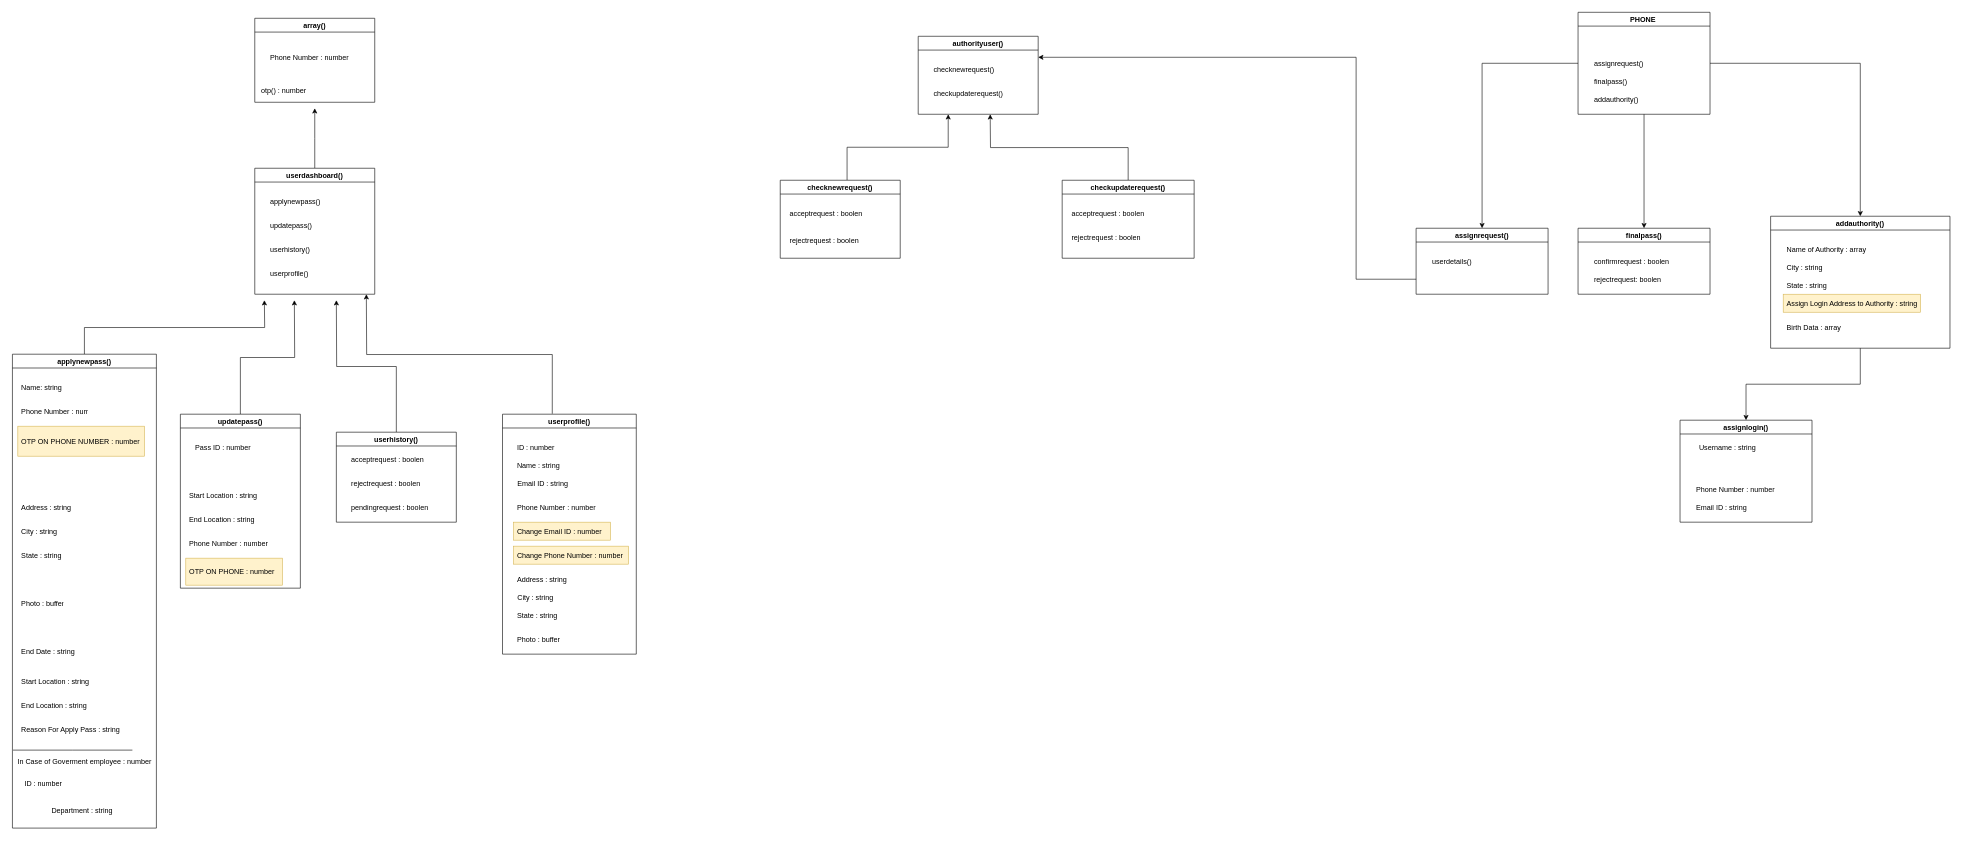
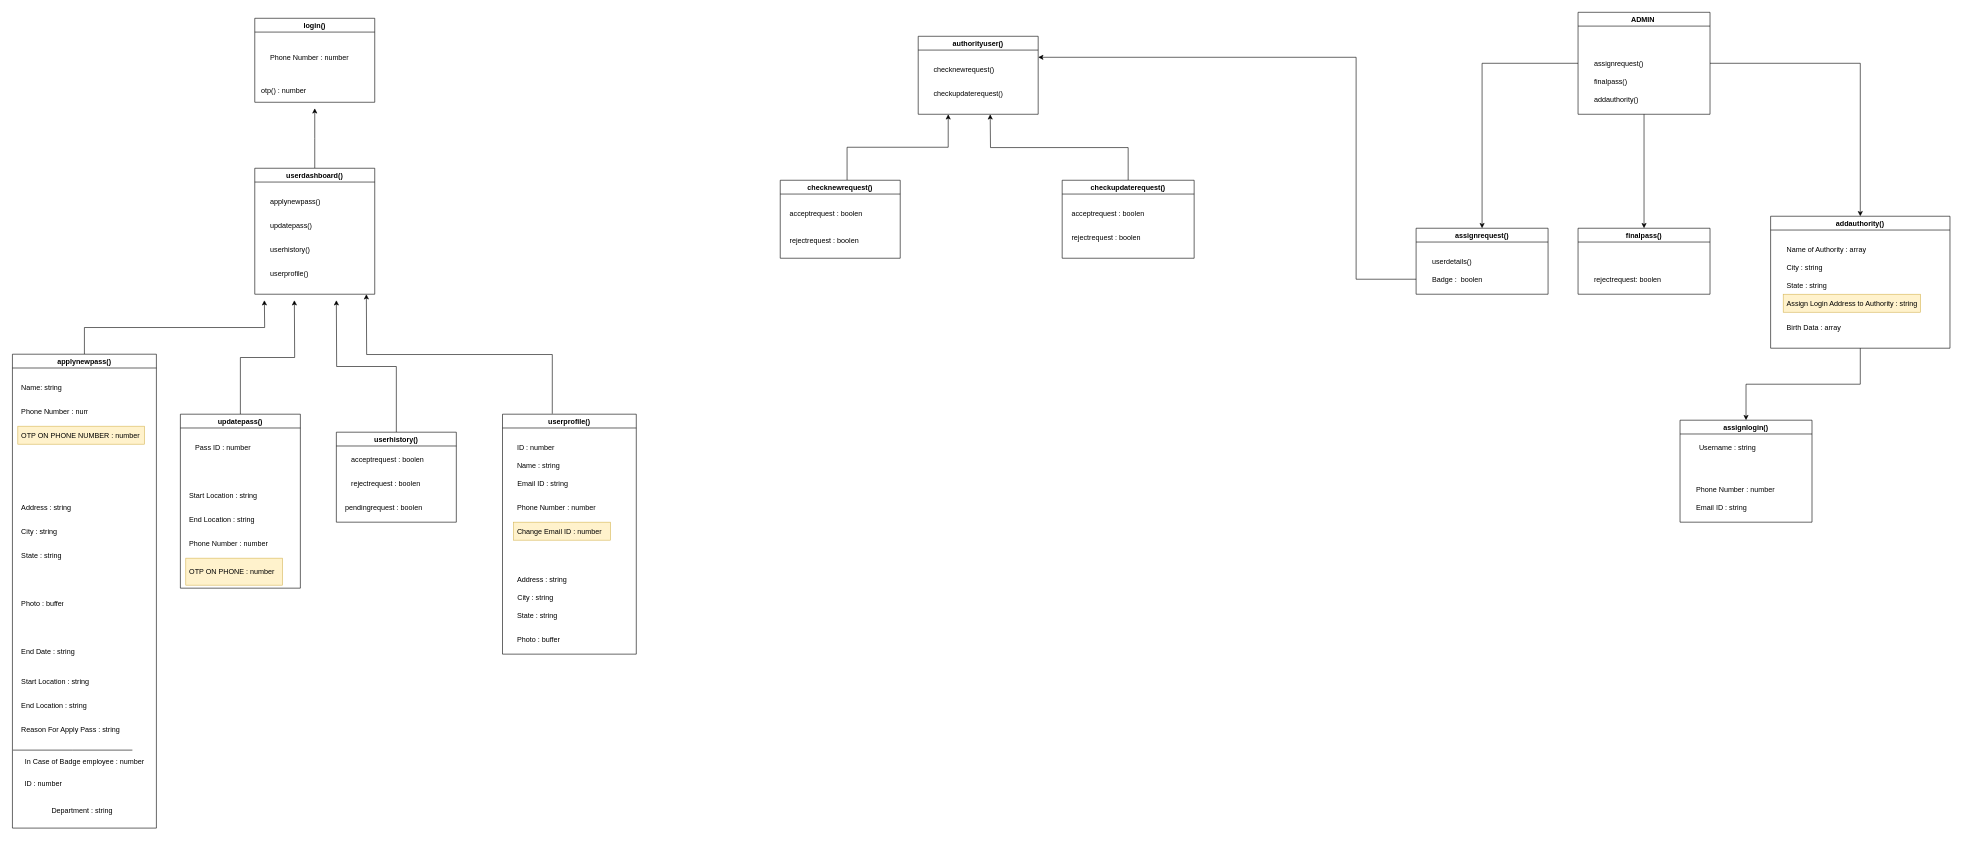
node "PHONE": label "PHONE" -> "ADMIN"
node "array()": label "array()" -> "login()"
node "confirmrequest : boolen": removed
node "Badge : boolen": added
node "OTP ON PHONE NUMBER : number": size 127x30 -> 127x18
node "pendingrequest : boolen": moved (402, 507) -> (396, 507)
node "Change Phone Number : number": removed
node "In Case of Goverment employee : number": label "In Case of Goverment employee : number" -> "In Case of Badge employee : number"
